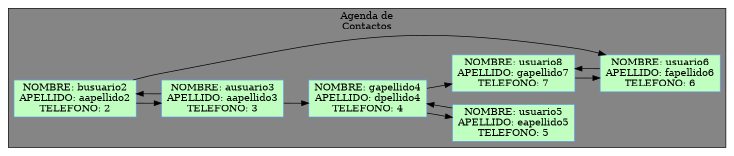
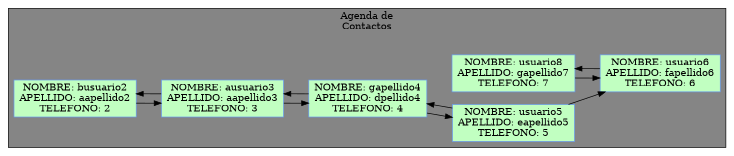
edge "NOMBRE: busuario2 APELLIDO: aapellido2 TELEFONO: 2" -> "NOMBRE: usuario6 APELLIDO: fapellido6 TELEFONO: 6": now "NOMBRE: usuario5 APELLIDO: eapellido5 TELEFONO: 5" -> "NOMBRE: usuario6 APELLIDO: fapellido6 TELEFONO: 6"
edge "NOMBRE: gapellido4 APELLIDO: dpellido4 TELEFONO: 4" -> "NOMBRE: usuario8 APELLIDO: gapellido7 TELEFONO: 7": now "NOMBRE: gapellido4 APELLIDO: dpellido4 TELEFONO: 4" -> "NOMBRE: ausuario3 APELLIDO: aapellido3 TELEFONO: 3"
